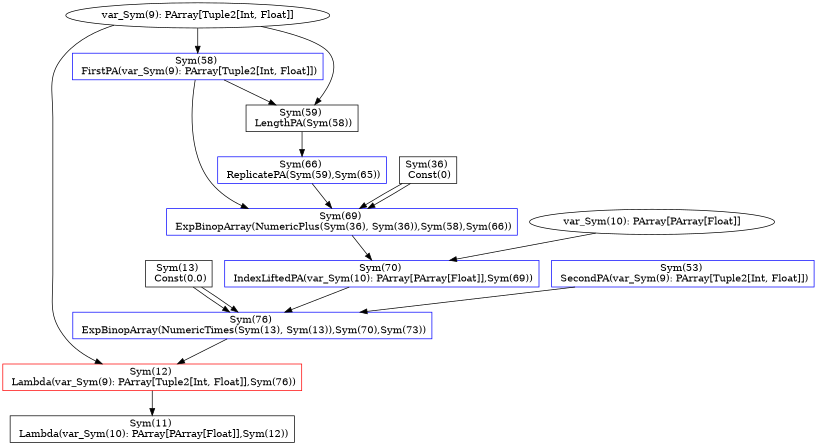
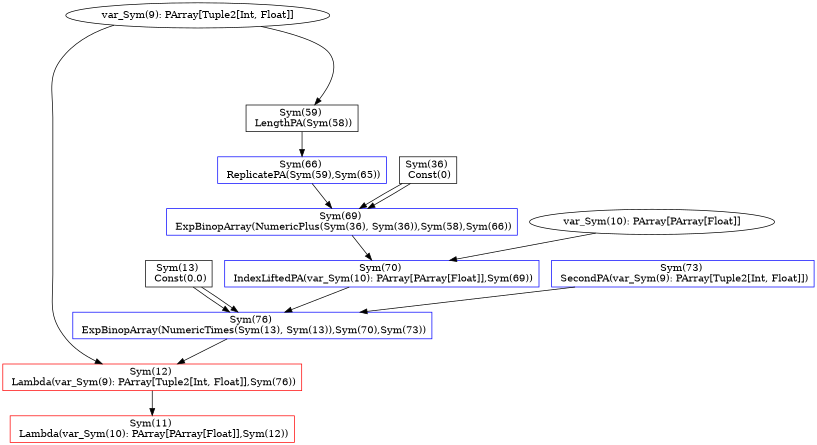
node "Sym(58) FirstPA(var_Sym(9): PArray[Tuple2[Int, Float]])": removed
node "Sym(53) SecondPA(var_Sym(9): PArray[Tuple2[Int, Float]])": label "Sym(53) SecondPA(var_Sym(9): PArray[Tuple2[Int, Float]])" -> "Sym(73) SecondPA(var_Sym(9): PArray[Tuple2[Int, Float]])"
node "Sym(11) Lambda(var_Sym(10): PArray[PArray[Float]],Sym(12))": color black -> red
